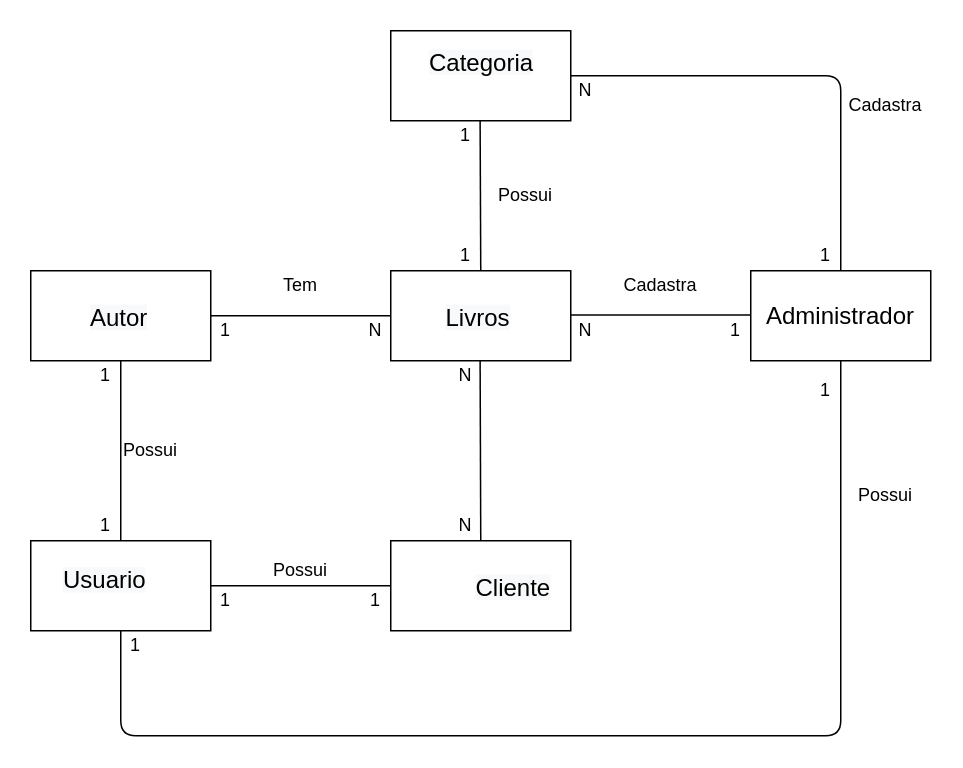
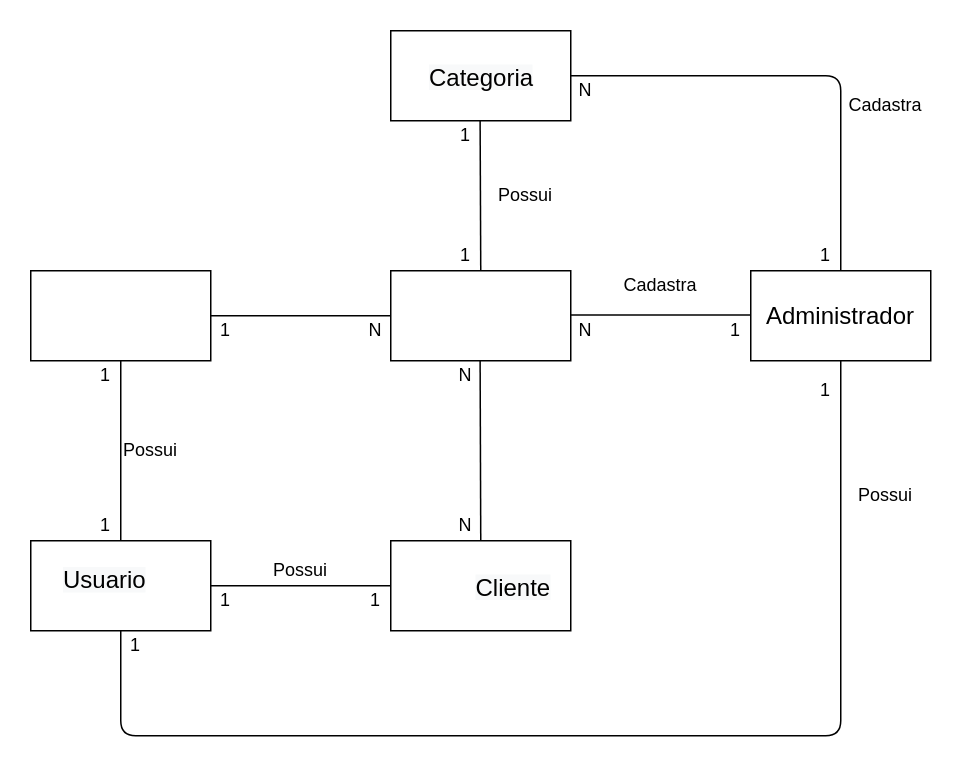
node "Categoria": moved (481, 61) -> (481, 76)
node "Tem": removed
node "Autor": removed
node "Livros": removed
